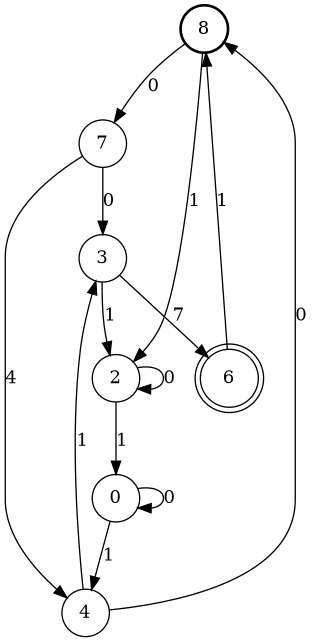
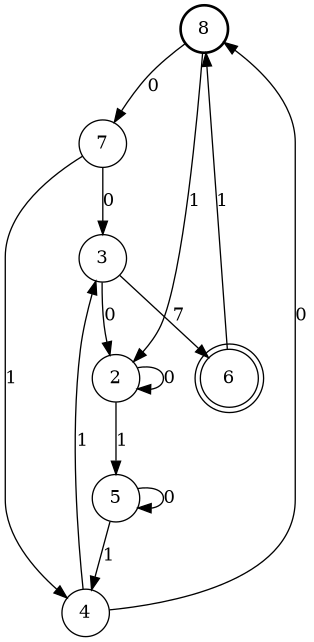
edge "3" -> "2": label "1" -> "0"
edge "7" -> "4": label "4" -> "1"
node "0": label "0" -> "5"
